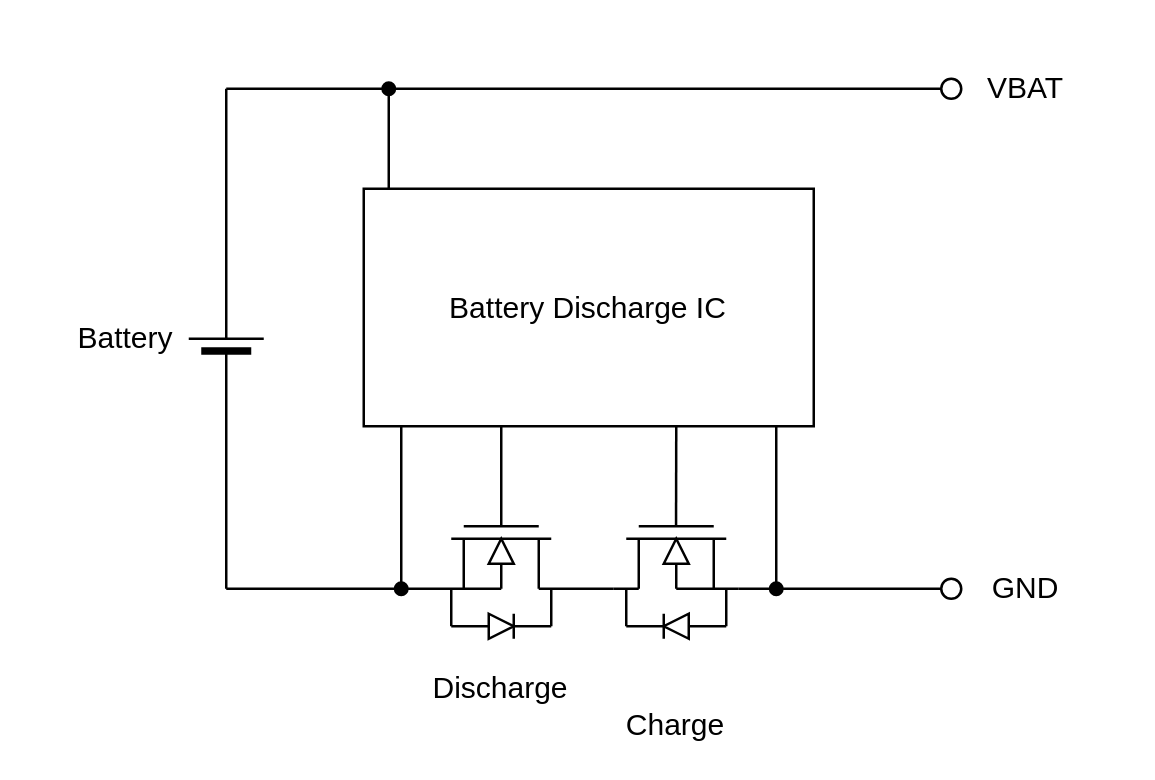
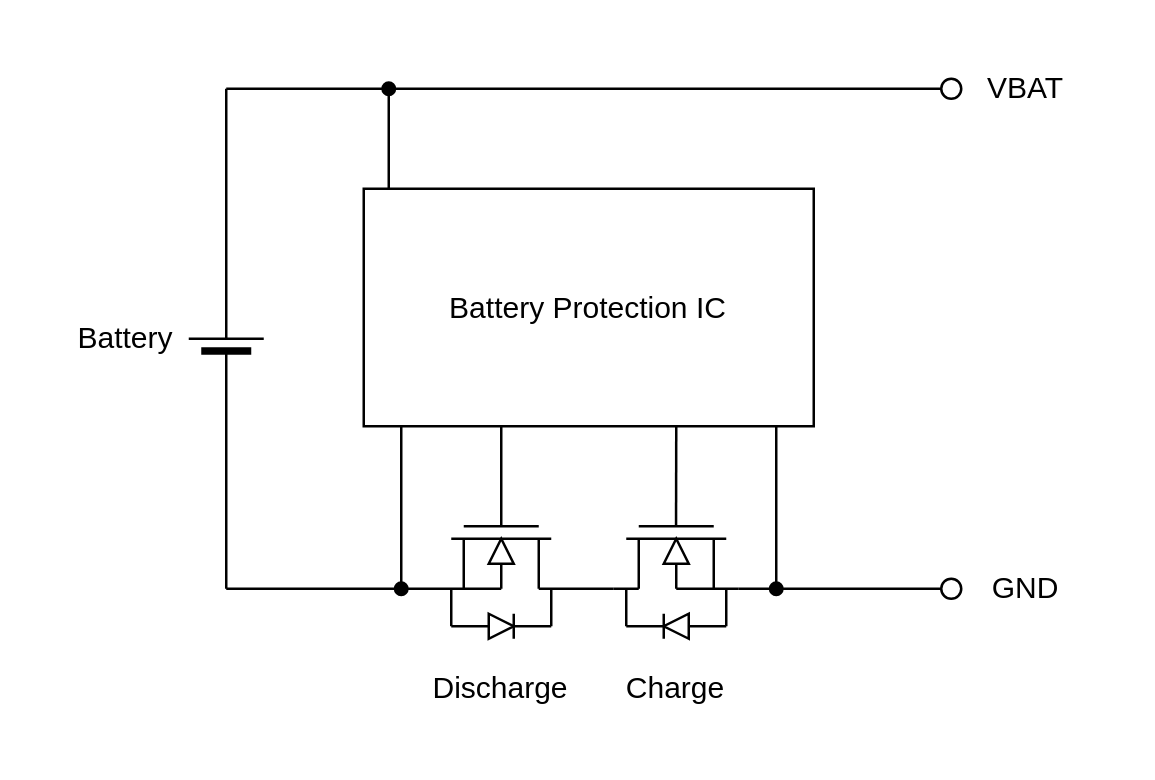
node "Battery Discharge IC": label "Battery Discharge IC" -> "Battery Protection IC"
node "Charge": moved (676, 726) -> (676, 689)
